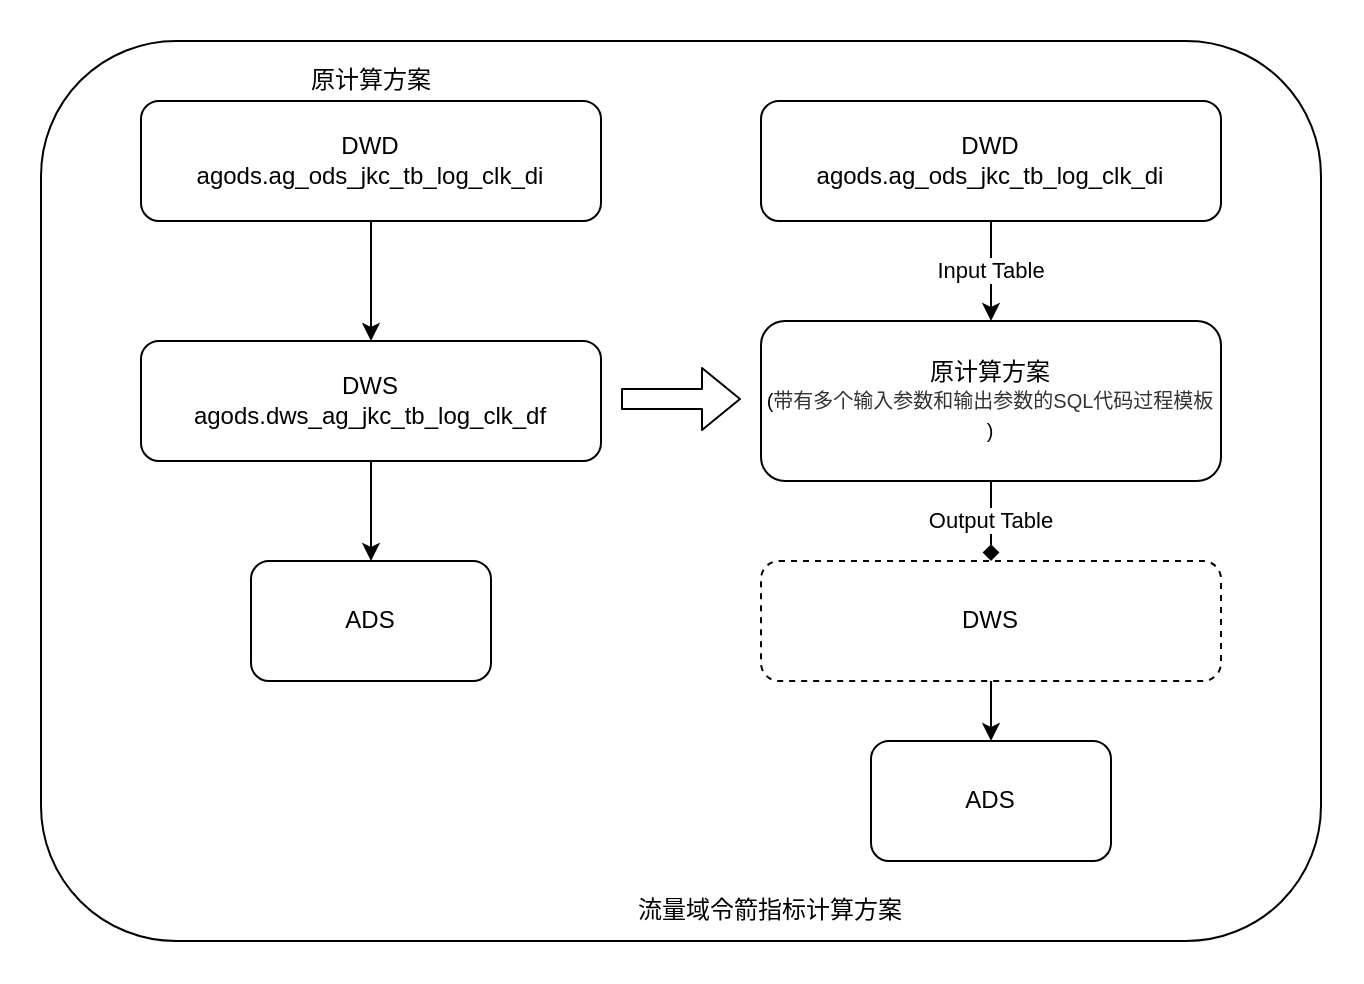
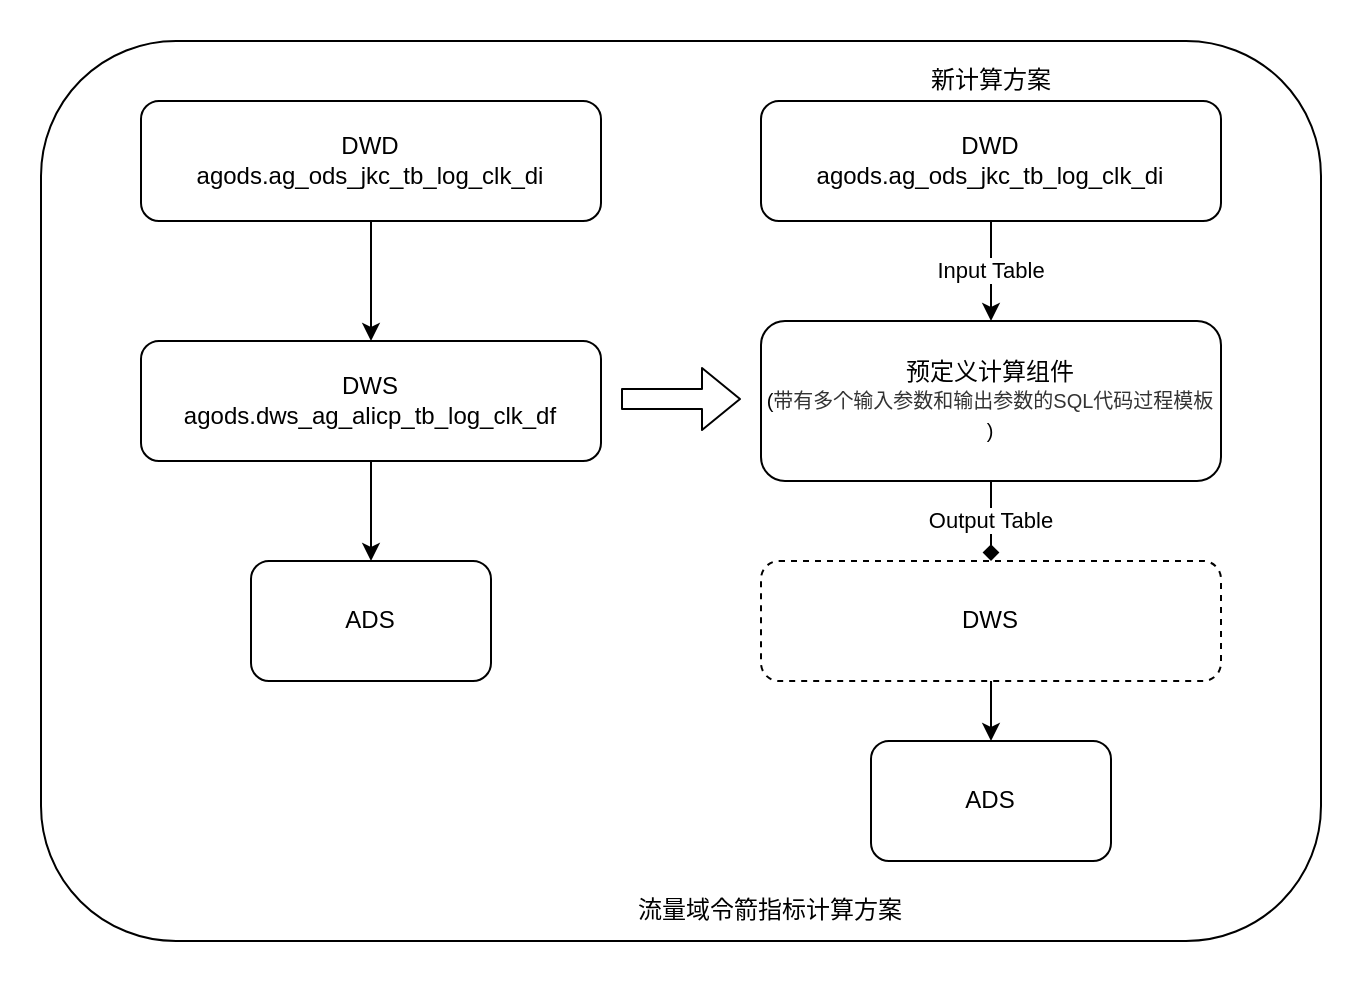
node "原计算方案": removed
node "新计算方案": added
node "DWS agods.dws_ag_jkc_tb_log_clk_df": label "DWS agods.dws_ag_jkc_tb_log_clk_df" -> "DWS agods.dws_ag_alicp_tb_log_clk_df"
node "原计算方案 (带有多个输入参数和输出参数的SQL代码过程模板)": label "原计算方案 (带有多个输入参数和输出参数的SQL代码过程模板)" -> "预定义计算组件 (带有多个输入参数和输出参数的SQL代码过程模板)"
